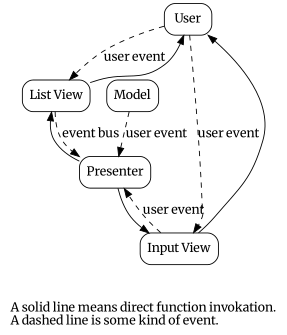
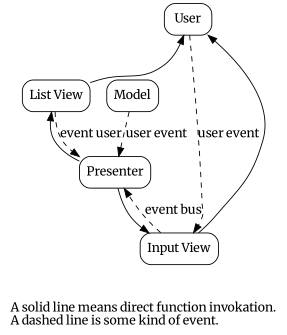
edge "User" -> "List View": removed, label "user event"
edge "List View" -> "Presenter": label "event bus" -> "event user"
edge "Input View" -> "Presenter": label "user event" -> "event bus"
